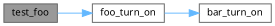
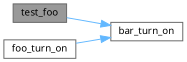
edge "test_foo" -> "foo_turn_on": now "test_foo" -> "bar_turn_on"
